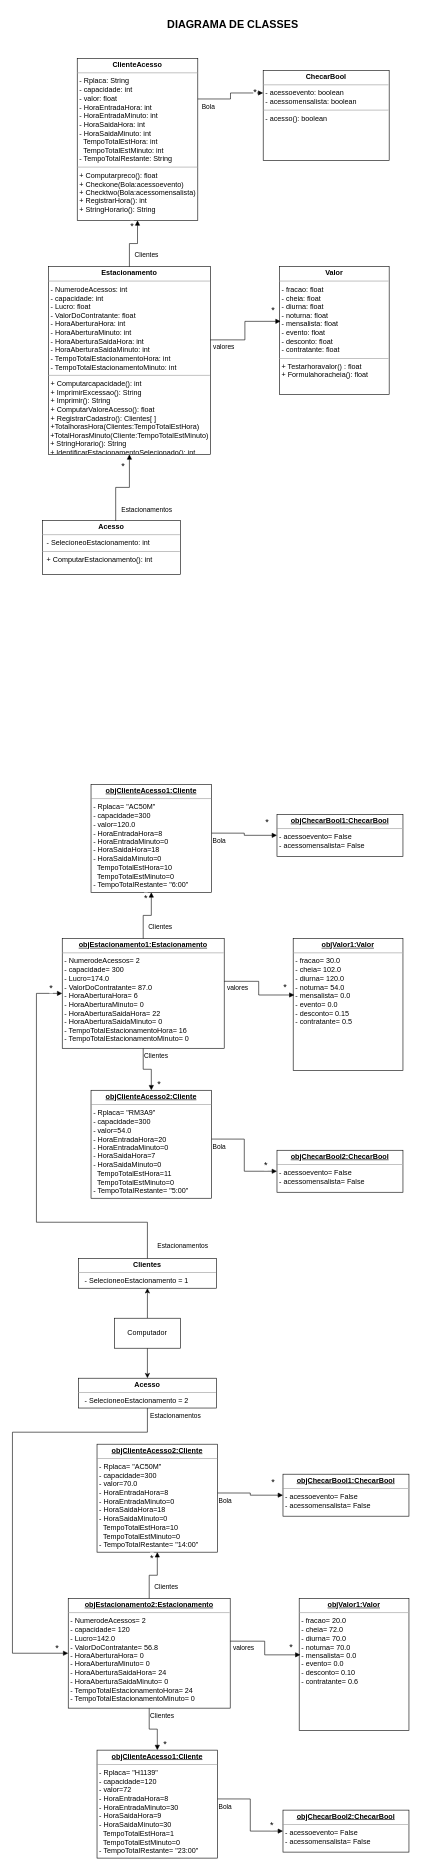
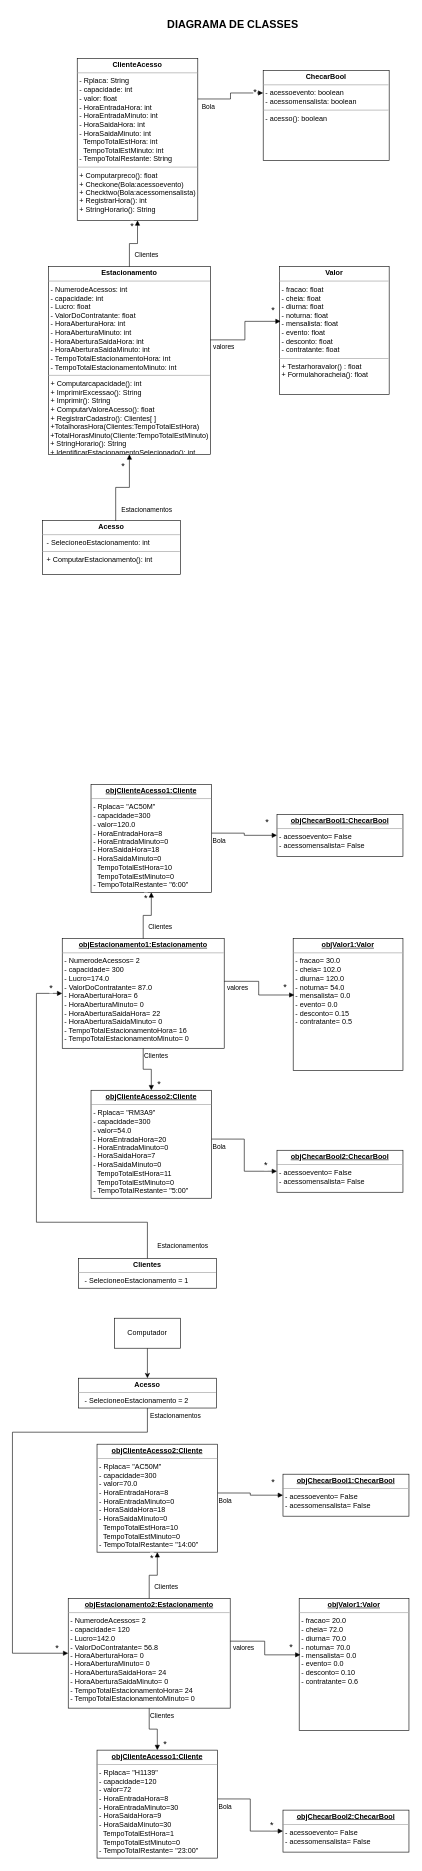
edge "Computador" -> "Clientes - SelecioneoEstacionamento = 1": removed
